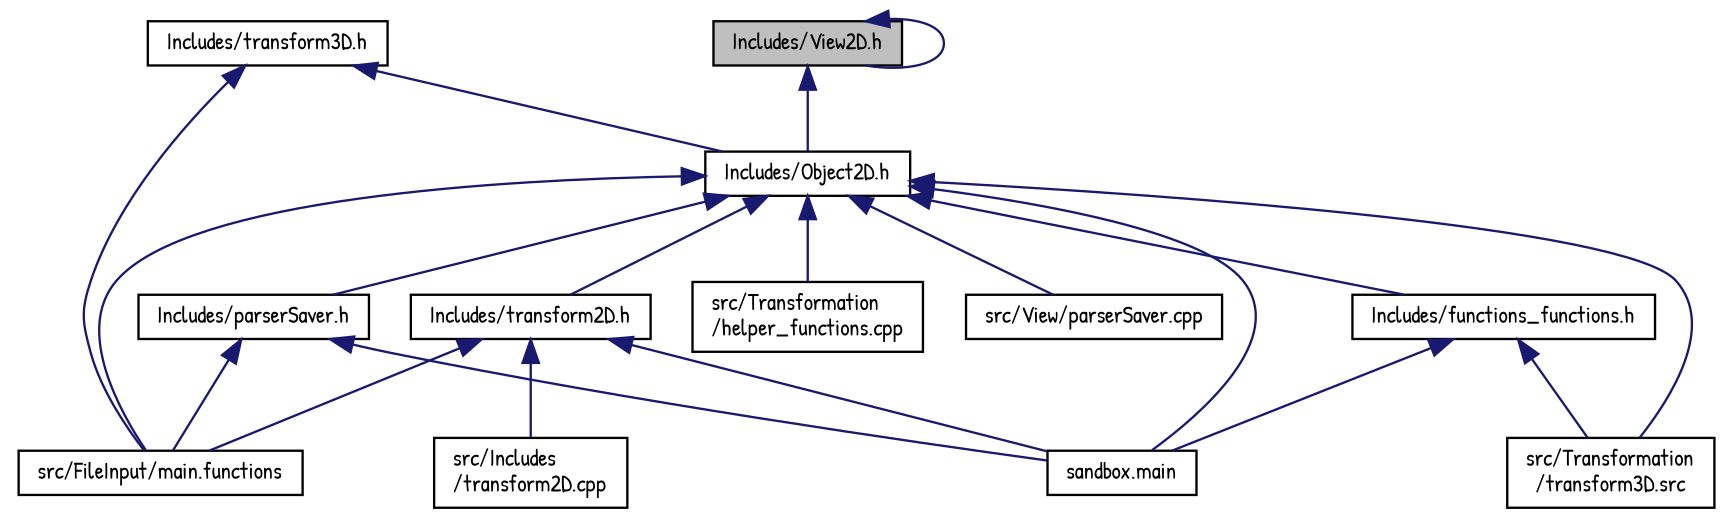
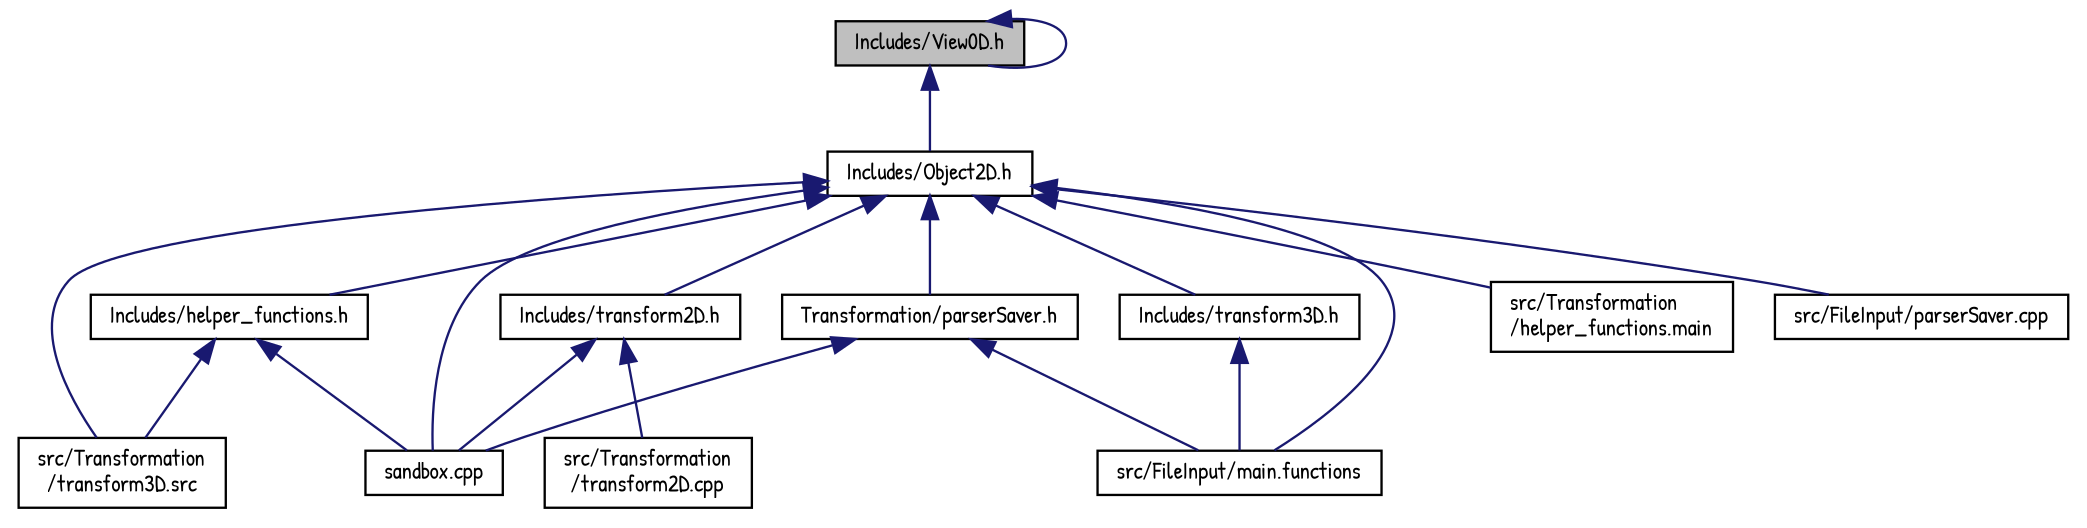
node "Includes/View2D.h": label "Includes/View2D.h" -> "Includes/View0D.h"
edge "Includes/Object2D.h" -> "Includes/transform3D.h": reversed
node "Includes/parserSaver.h": label "Includes/parserSaver.h" -> "Transformation/parserSaver.h"
node "src/Transformation /helper_functions.cpp": label "src/Transformation /helper_functions.cpp" -> "src/Transformation /helper_functions.main"
node "src/View/parserSaver.cpp": label "src/View/parserSaver.cpp" -> "src/FileInput/parserSaver.cpp"
node "Includes/functions_functions.h": label "Includes/functions_functions.h" -> "Includes/helper_functions.h"
edge "src/FileInput/main.functions" -> "Includes/transform2D.h": removed
node "src/Includes /transform2D.cpp": label "src/Includes /transform2D.cpp" -> "src/Transformation /transform2D.cpp"
node "sandbox.main": label "sandbox.main" -> "sandbox.cpp"
